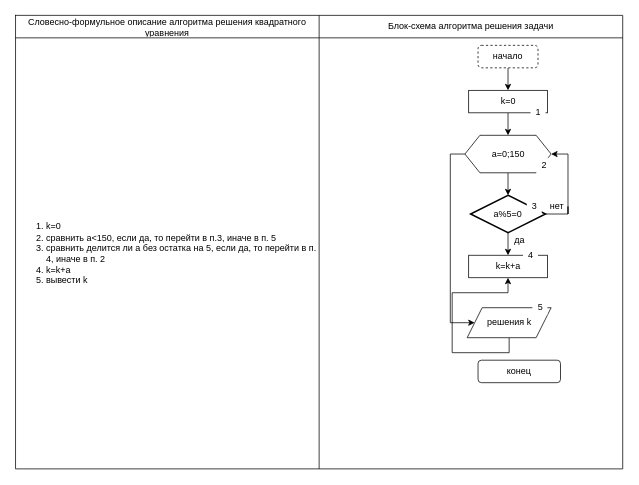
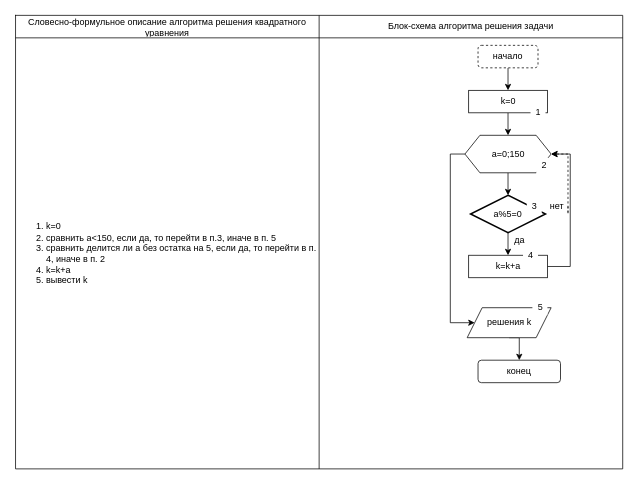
edge "нет" -> "a=0;150": style solid -> dashed
edge "нет" -- "a%5=0": removed
edge "k=k+a" -> "a=0;150": added
edge "решения k" -> "k=k+a": now "решения k" -> "конец"
